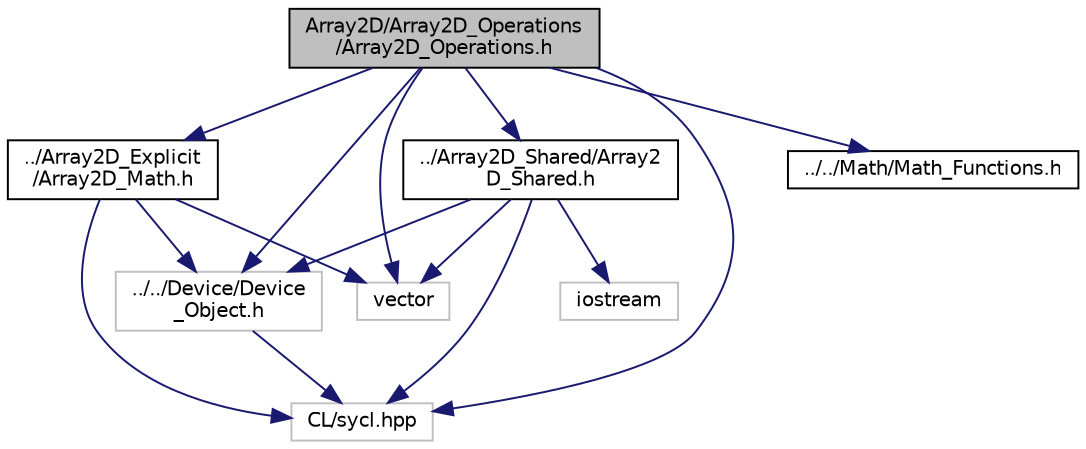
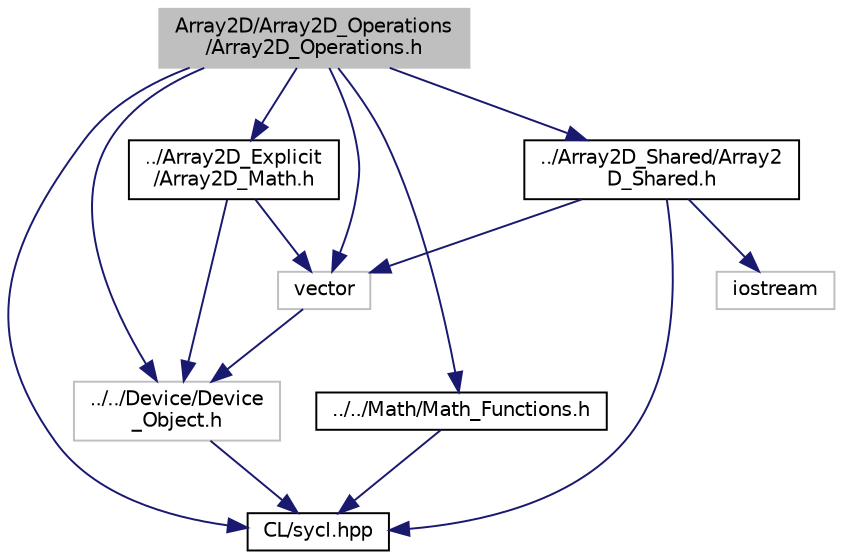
node "Array2D/Array2D_Operations /Array2D_Operations.h": color black -> grey75
edge "../Array2D_Shared/Array2 D_Shared.h" -> "../../Device/Device _Object.h": now "vector" -> "../../Device/Device _Object.h"
edge "../Array2D_Explicit /Array2D_Math.h" -> "CL/sycl.hpp": now "../../Math/Math_Functions.h" -> "CL/sycl.hpp"
node "CL/sycl.hpp": color grey75 -> black
